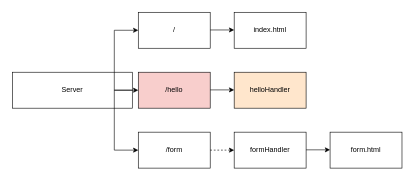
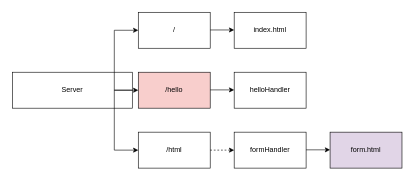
node "helloHandler": fillcolor #ffe6cc -> #ffffff
node "/form": label "/form" -> "/html"
node "form.html": fillcolor #ffffff -> #e1d5e7
